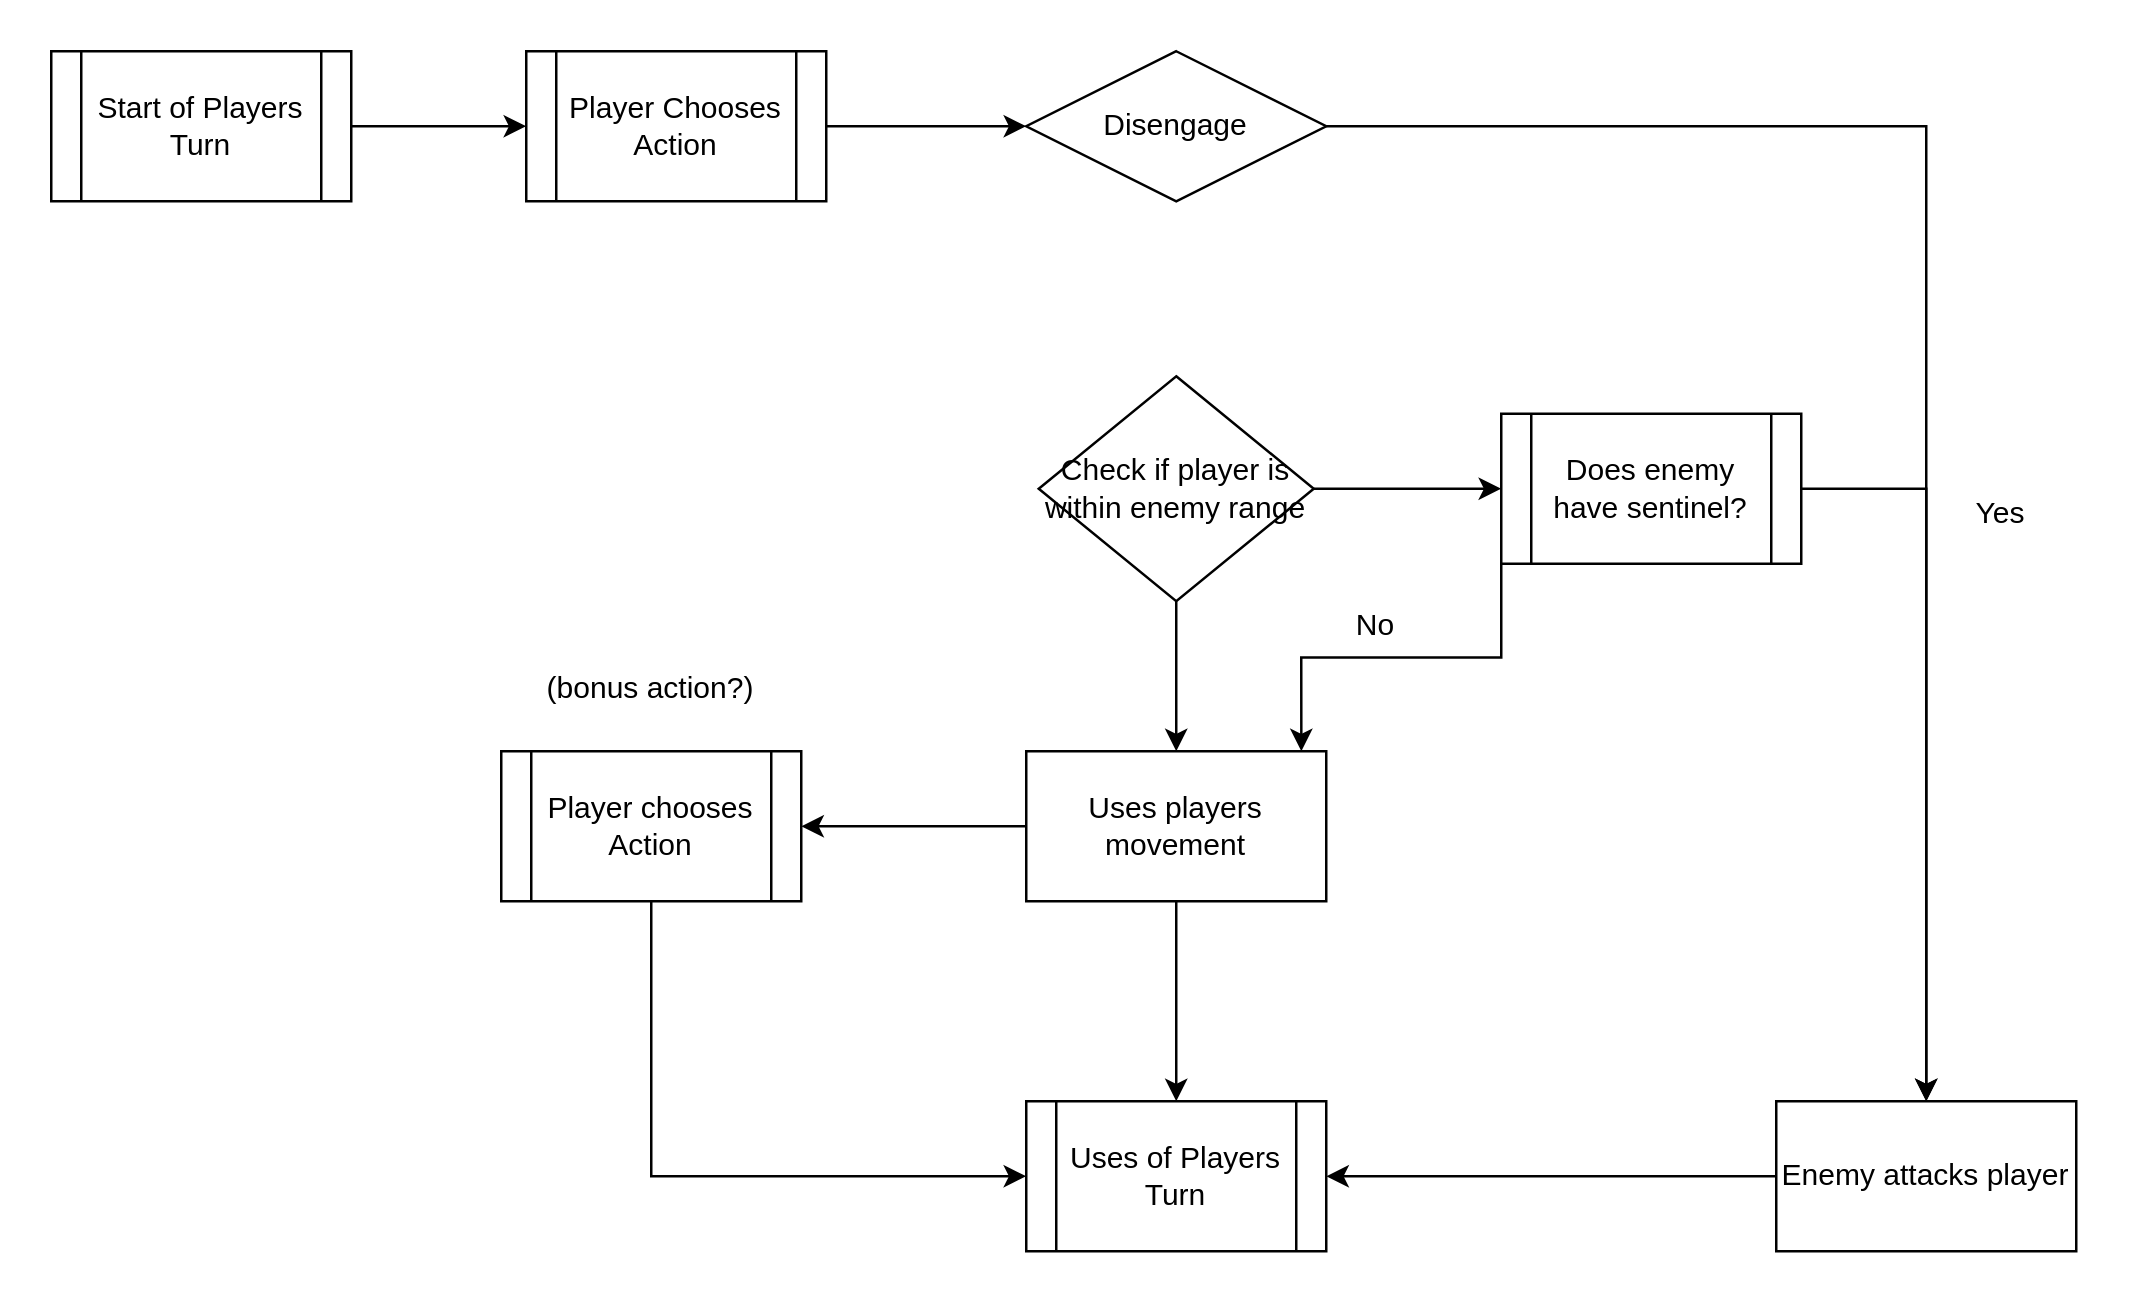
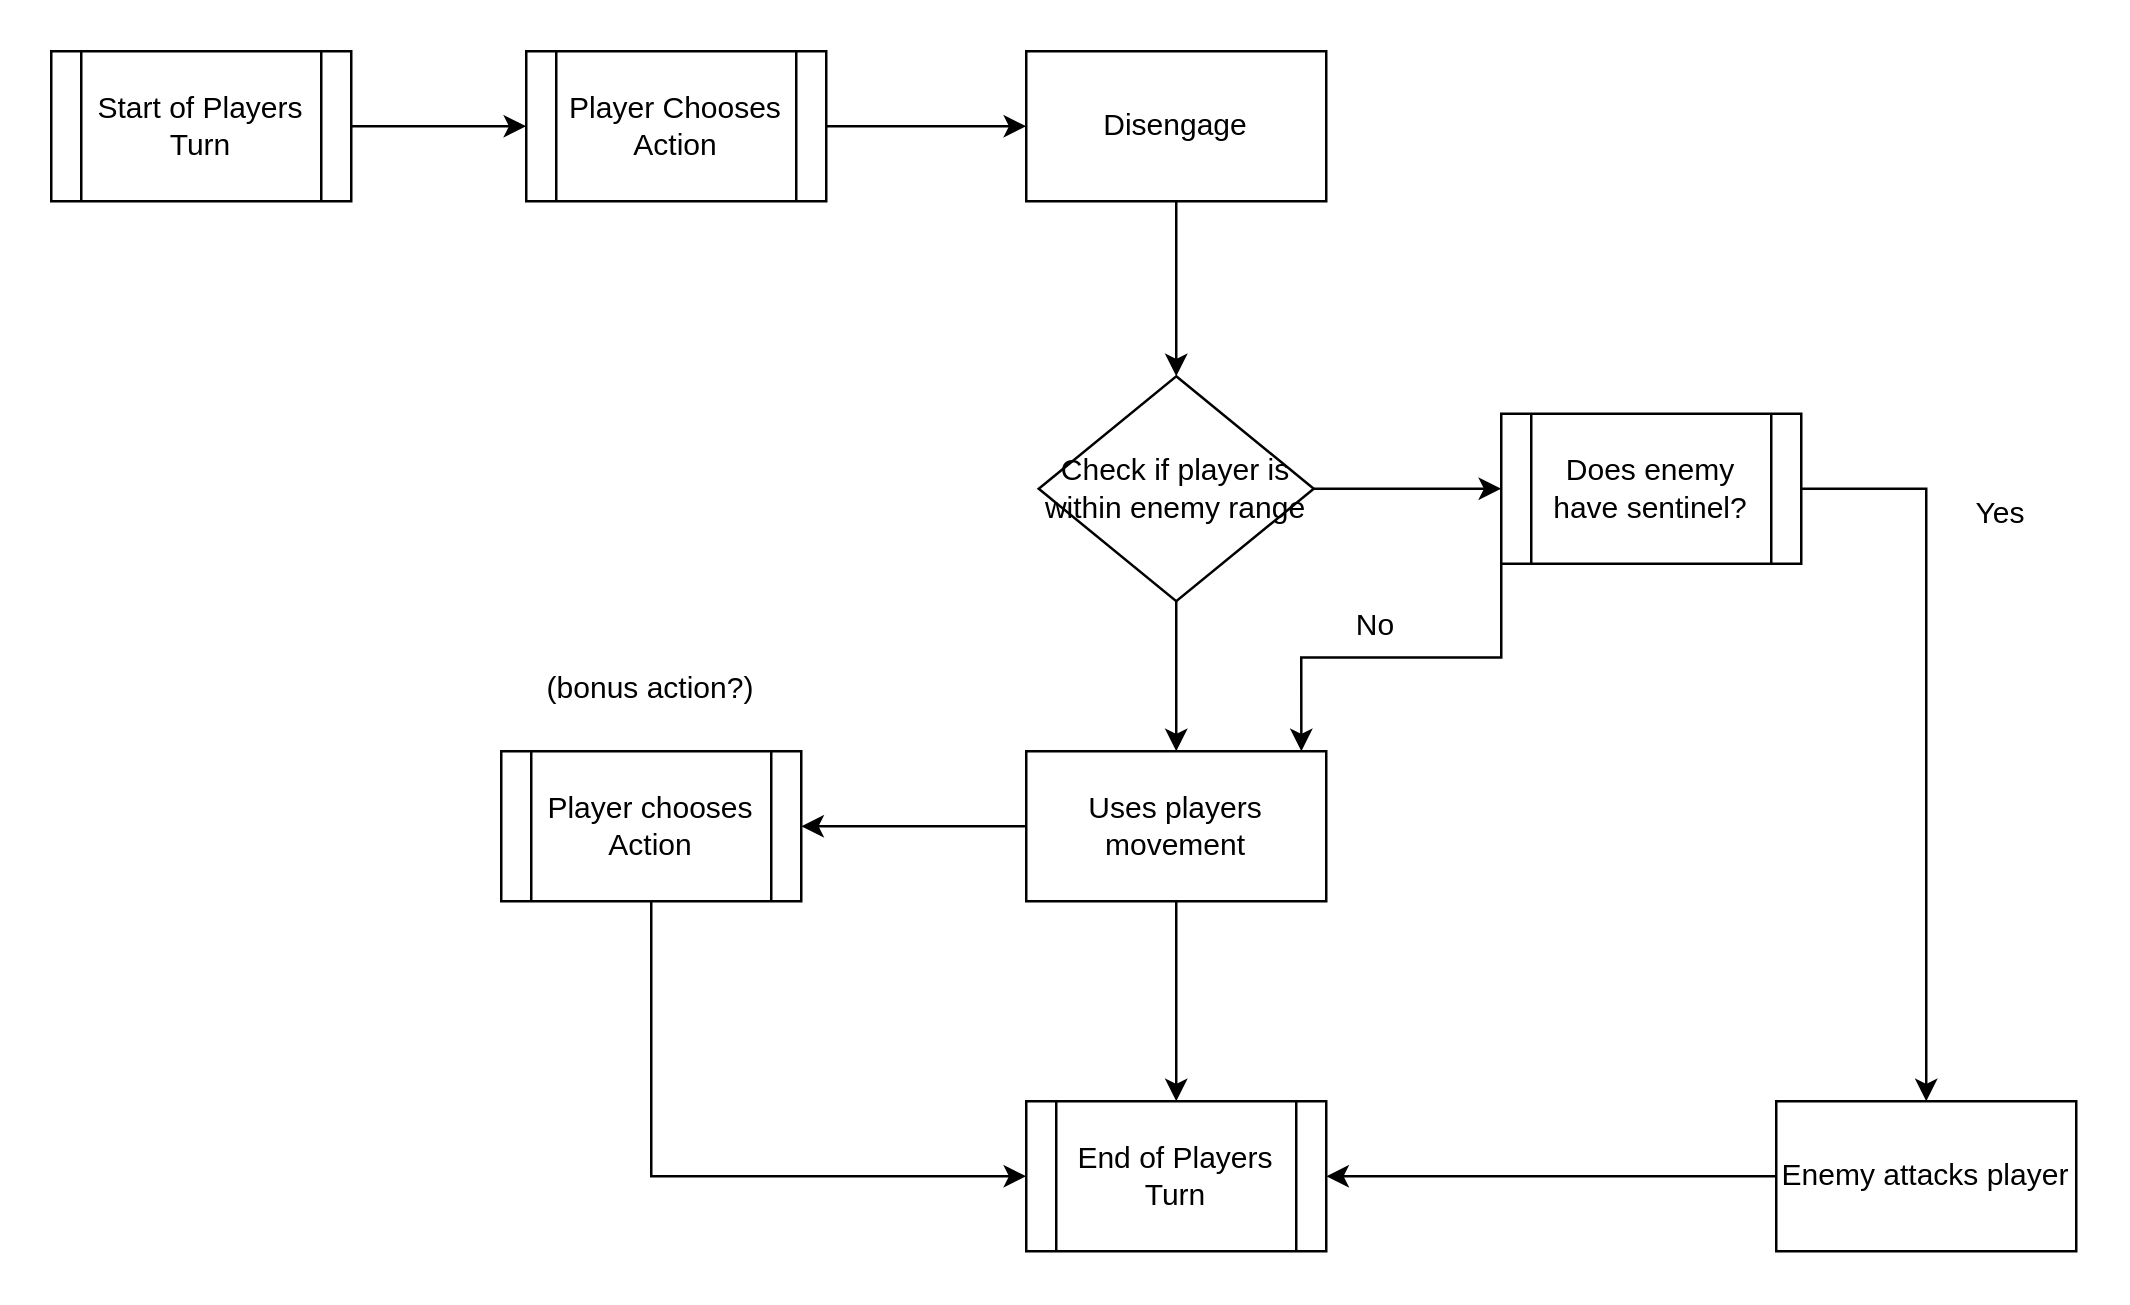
node "Disengage": shape diamond -> rectangle
edge "Disengage" -> "Enemy attacks player": now "Disengage" -> "Check if player is within enemy range"
node "Uses of Players Turn": label "Uses of Players Turn" -> "End of Players Turn"
